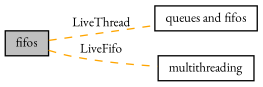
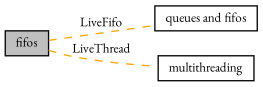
edge "queues and fifos" -- "fifos": label "LiveThread" -> "LiveFifo"
edge "fifos" -- "multithreading": label "LiveFifo" -> "LiveThread"
